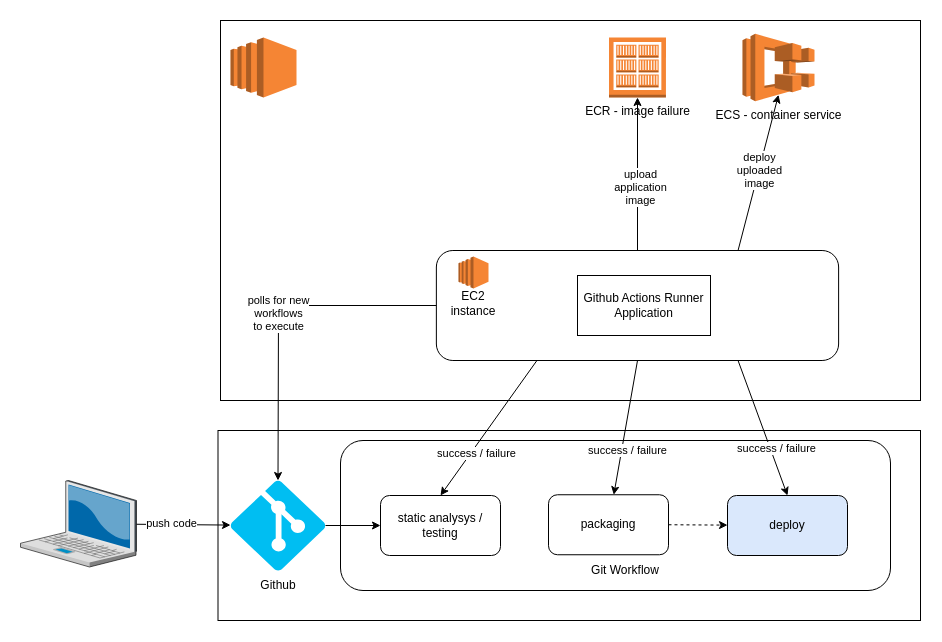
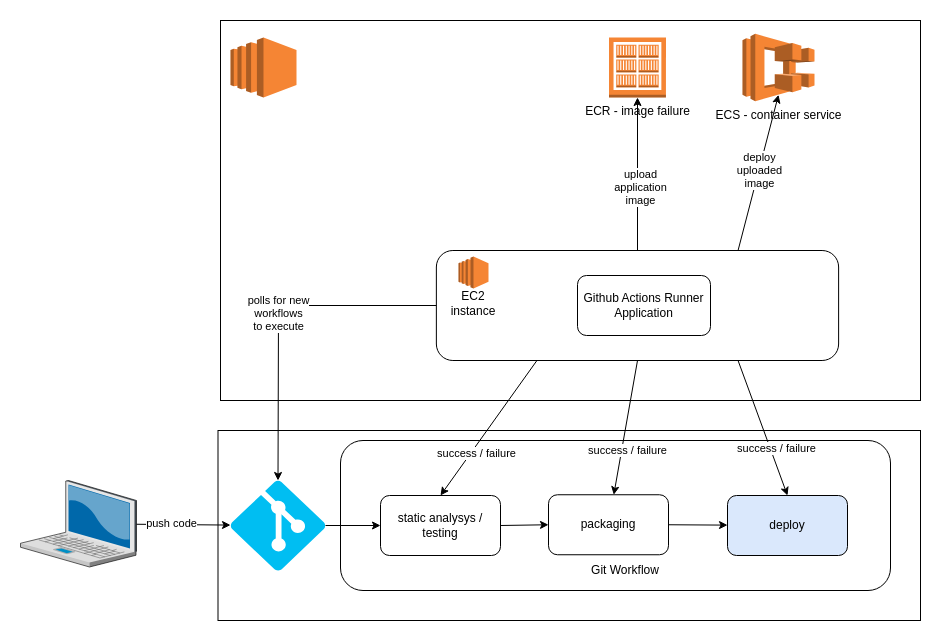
node "Github Actions Runner Application": shape rectangle -> rounded rectangle
edge "static analysys / testing" -> "packaging": added
edge "packaging" -> "deploy": style dashed -> solid
node "Github": removed
